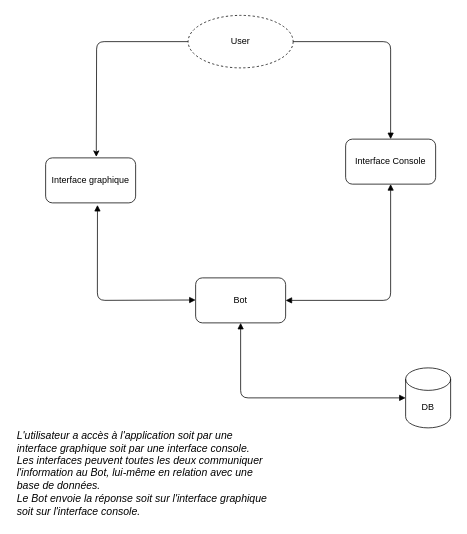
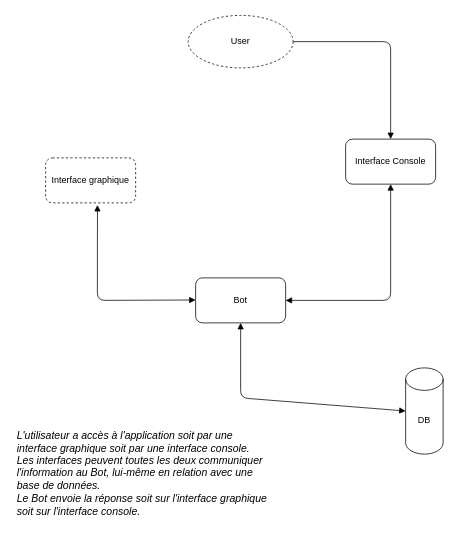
edge "User" -> "Interface graphique": removed
node "Interface graphique": style solid -> dashed
node "DB": size 45x60 -> 38x86
